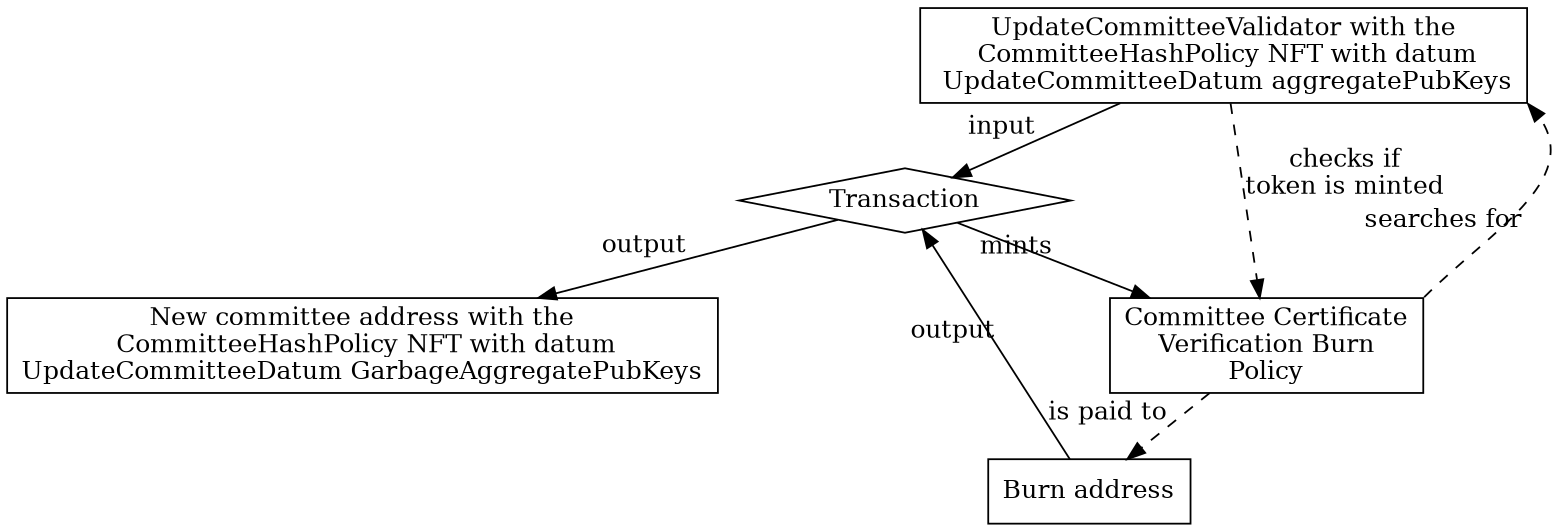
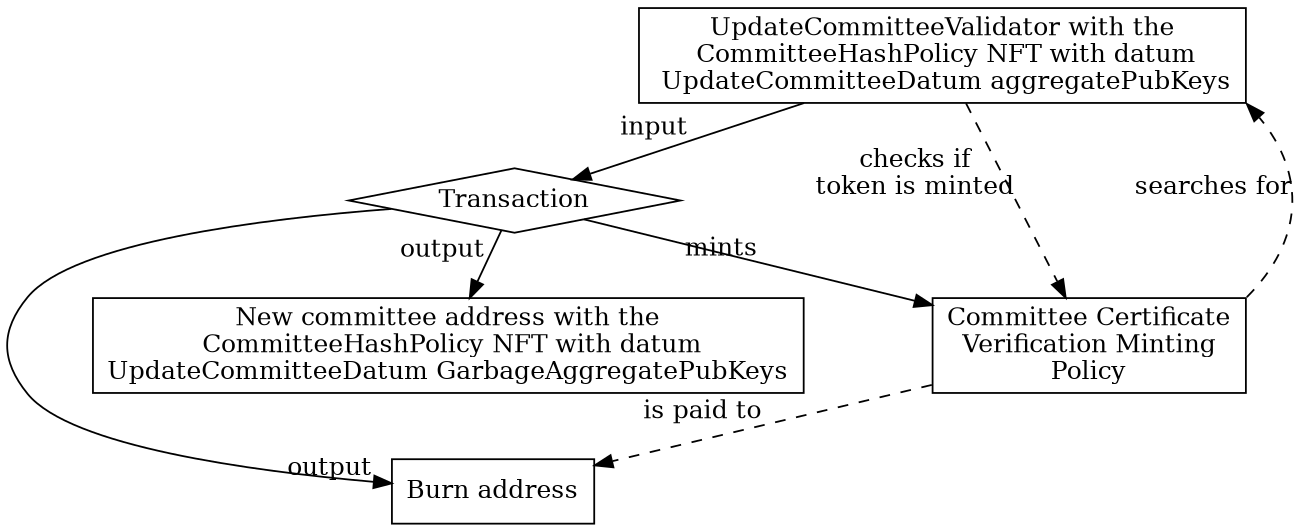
node "Committee Certificate Verification Burn Policy": label "Committee Certificate Verification Burn Policy" -> "Committee Certificate Verification Minting Policy"
edge "Burn address" -> "Transaction": reversed
